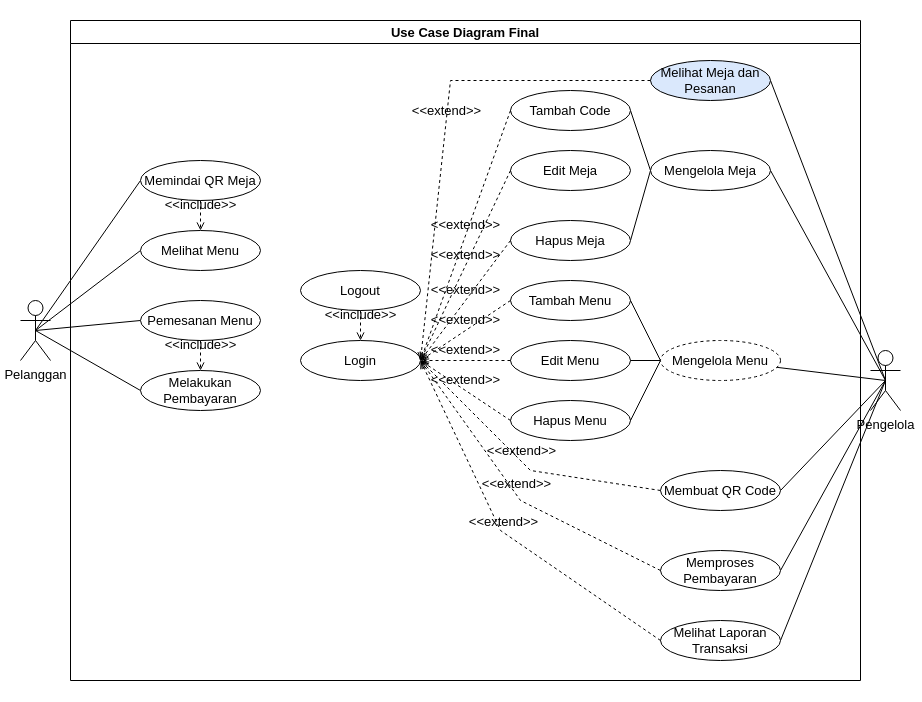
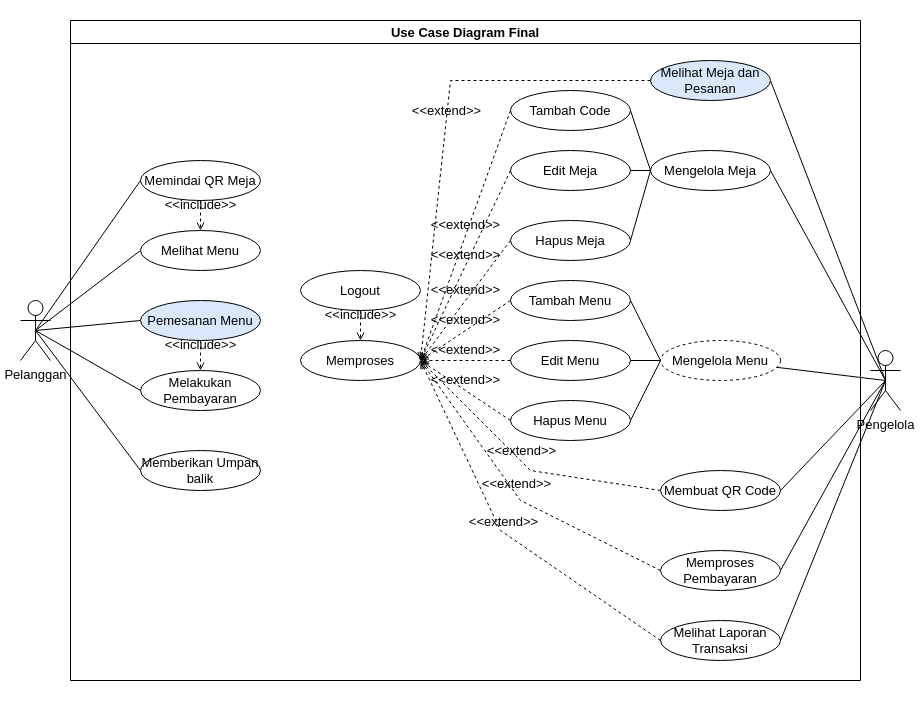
edge "Edit Meja" -- "Mengelola Meja": added
node "Pemesanan Menu": fillcolor #ffffff -> #dae8fc
node "Login": label "Login" -> "Memproses"
edge "Pelanggan" -- "Memberikan Umpan balik": added
node "Memberikan Umpan balik": added
